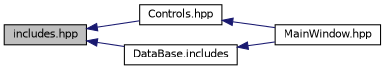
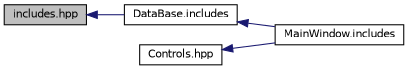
edge "Controls.hpp" -> "includes.hpp": removed
node "MainWindow.hpp": label "MainWindow.hpp" -> "MainWindow.includes"
